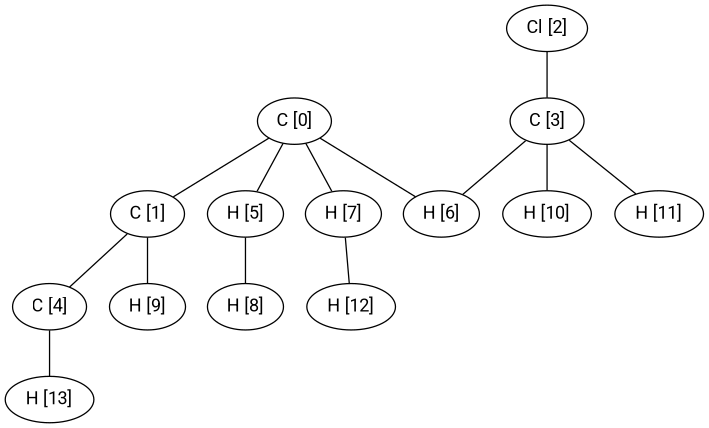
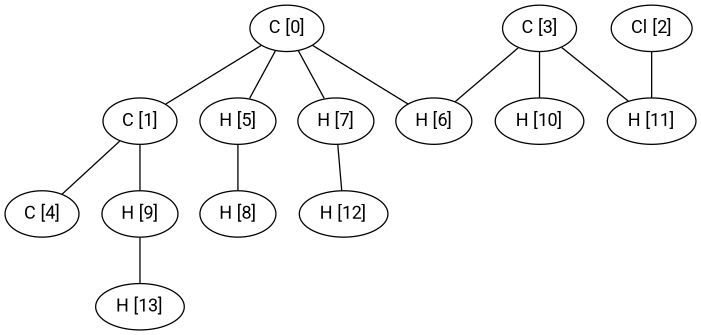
edge "Cl [2]" -- "C [3]": now "Cl [2]" -- "H [11]"
edge "C [4]" -- "H [13]": now "H [9]" -- "H [13]"
